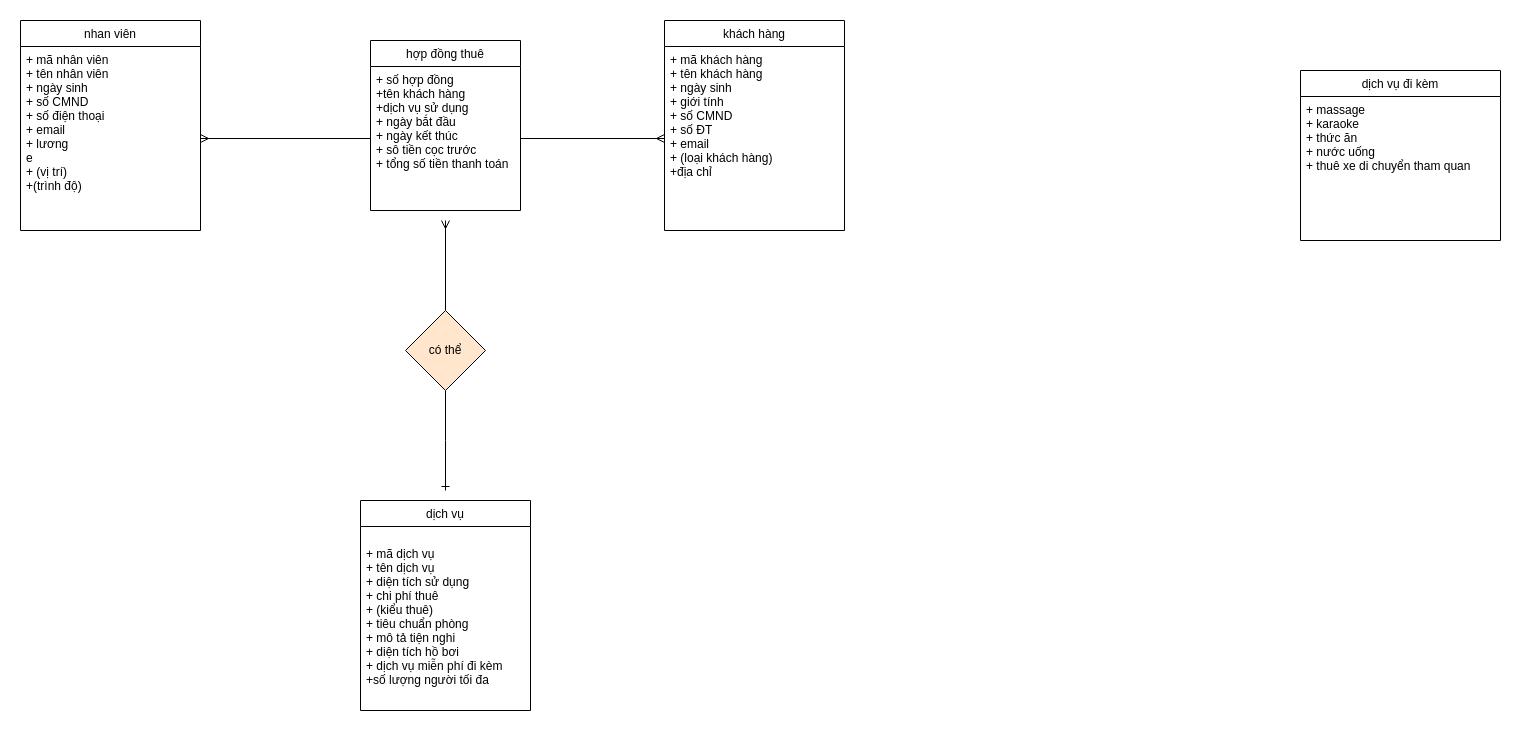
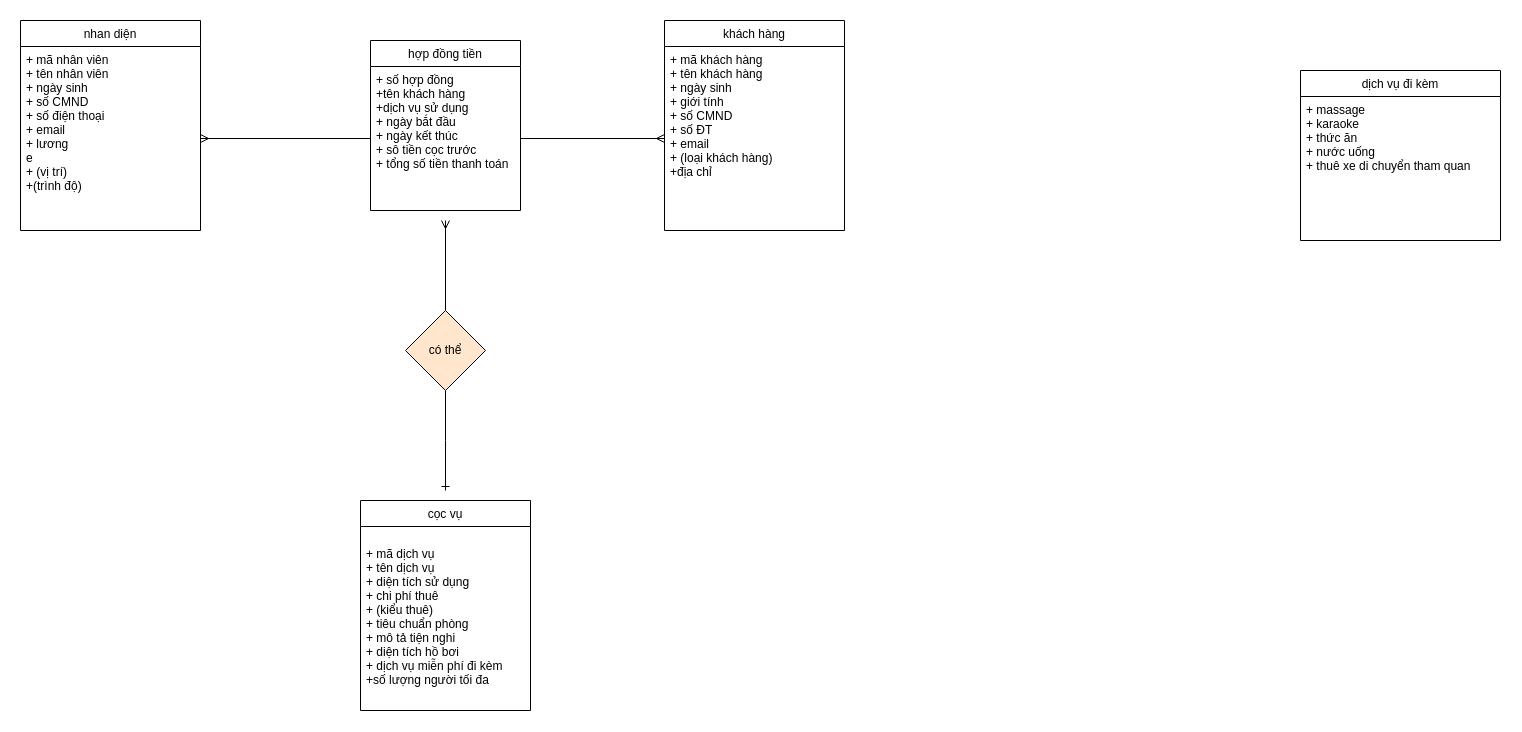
node "nhan viên": label "nhan viên" -> "nhan diện"
node "hợp đồng thuê": label "hợp đồng thuê" -> "hợp đồng tiền"
node "dịch vụ": label "dịch vụ" -> "cọc vụ"
